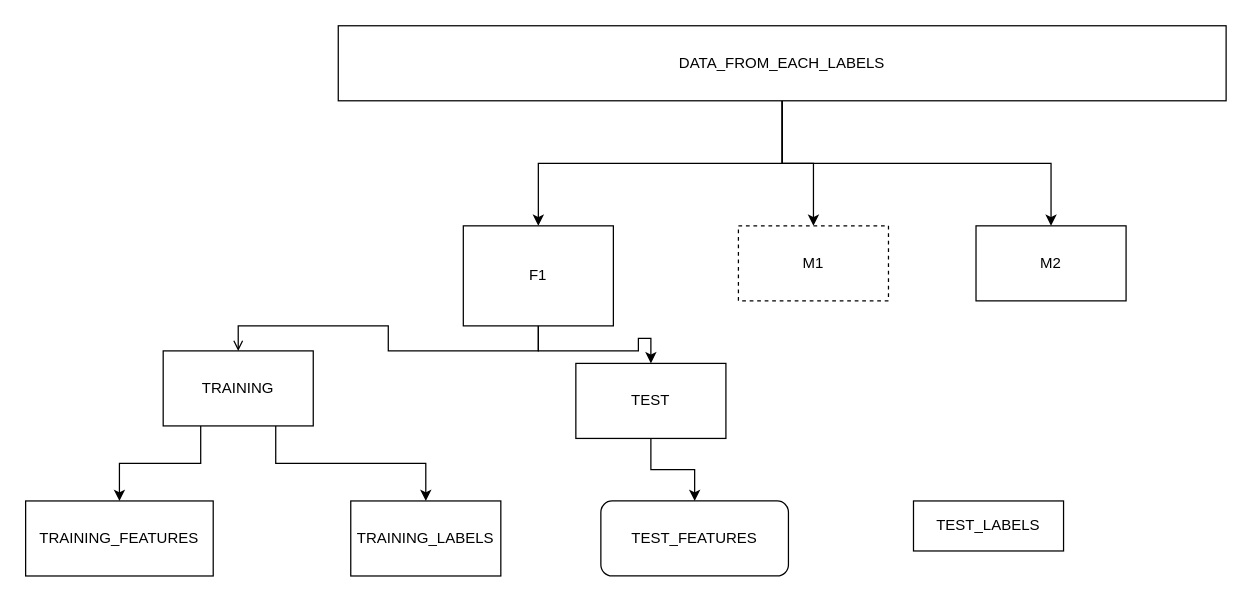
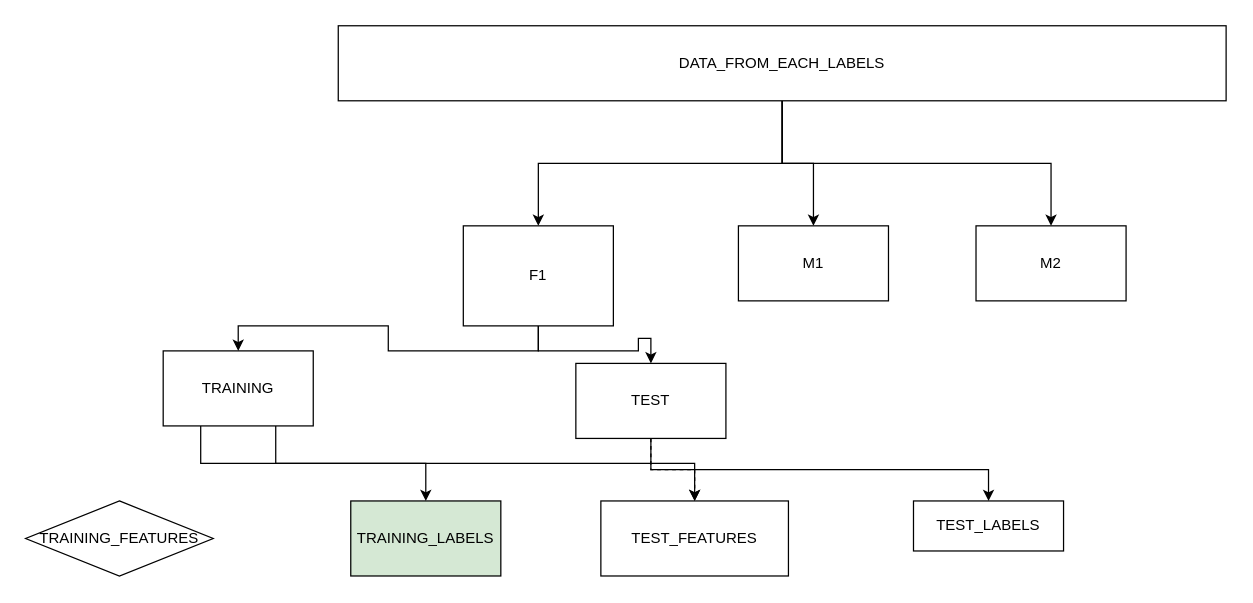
node "M1": style dashed -> solid
edge "F1" -> "TRAINING": arrowhead open -> classic
edge "TRAINING" -> "TRAINING_FEATURES": now "TRAINING" -> "TEST_FEATURES"
edge "TEST" -> "TEST_LABELS": added
edge "TEST" -> "TEST_FEATURES": style solid -> dashed
node "TRAINING_FEATURES": shape rectangle -> diamond
node "TRAINING_LABELS": fillcolor #ffffff -> #d5e8d4
node "TEST_FEATURES": shape rounded rectangle -> rectangle
